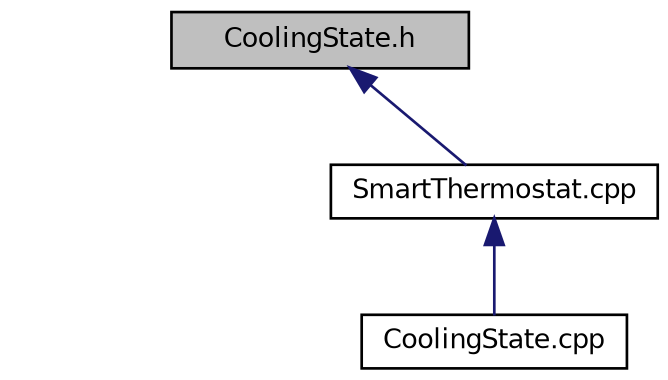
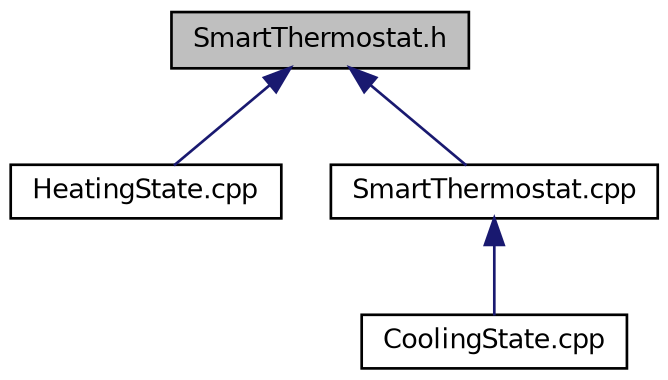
node "CoolingState.h": label "CoolingState.h" -> "SmartThermostat.h"
node "HeatingState.cpp": added
